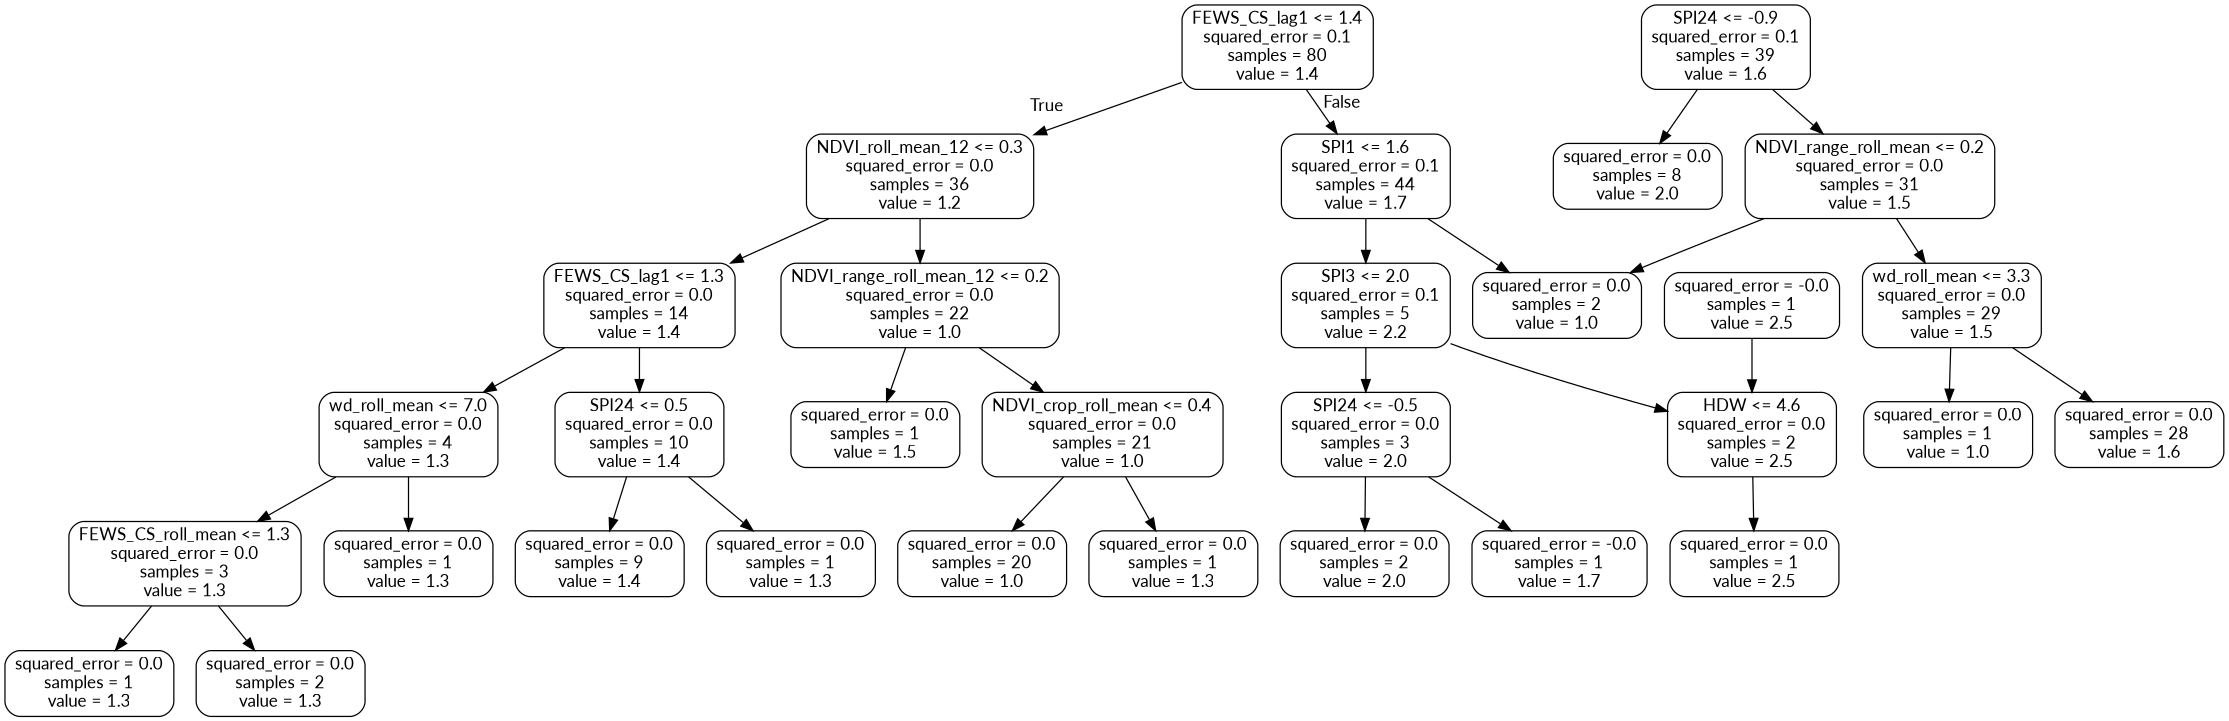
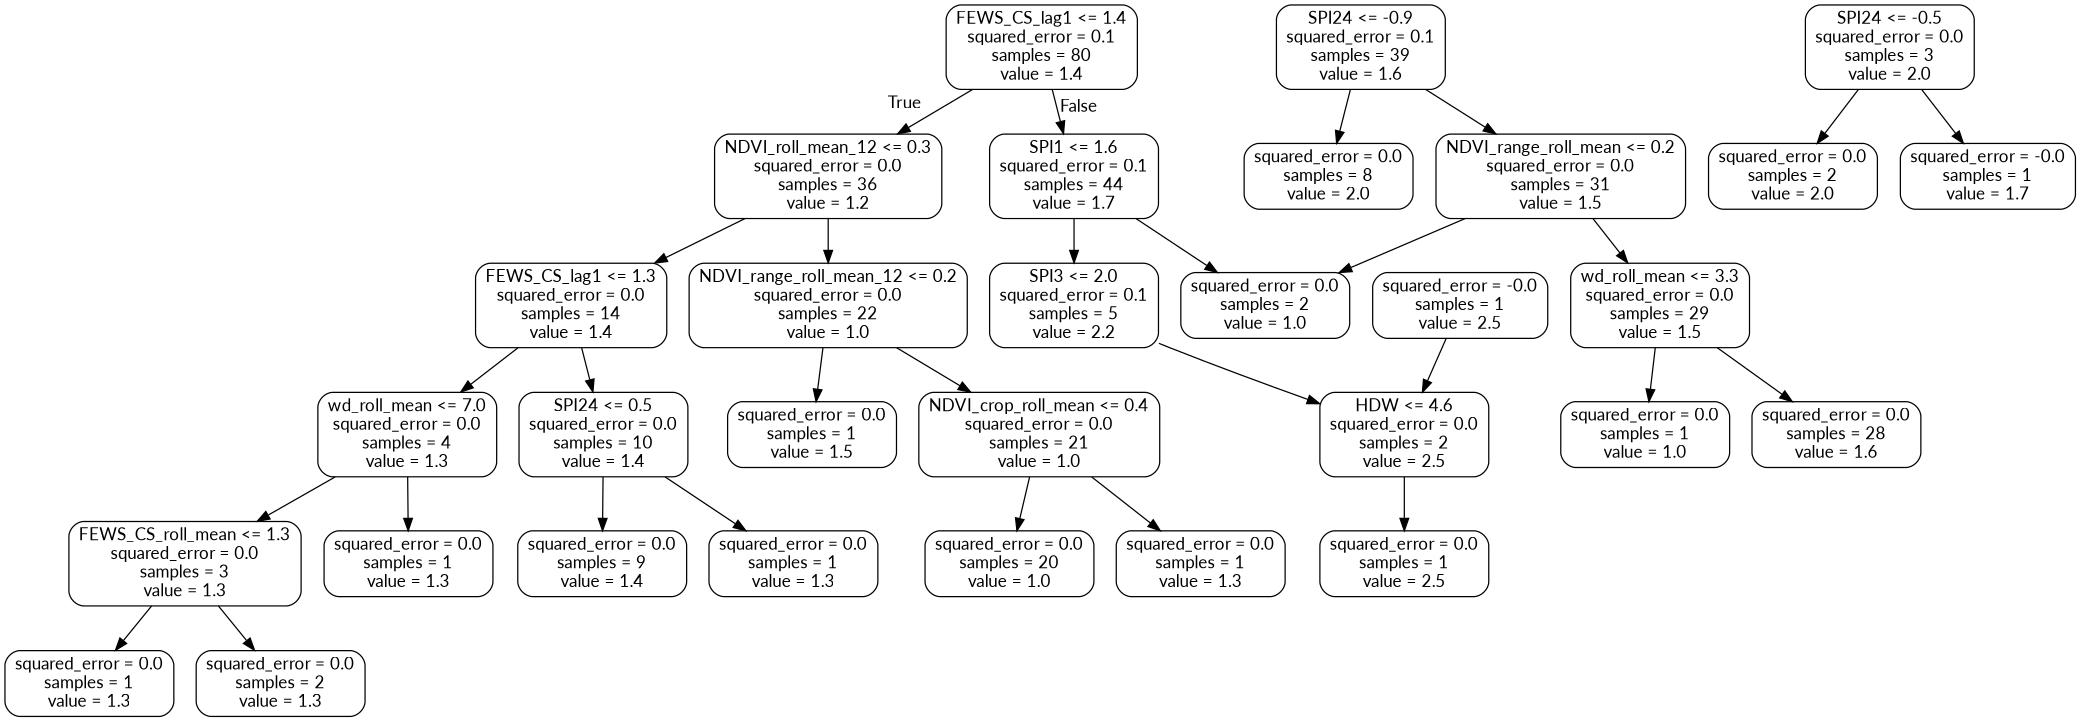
edge "SPI3 <= 2.0 squared_error = 0.1 samples = 5 value = 2.2" -> "SPI24 <= -0.5 squared_error = 0.0 samples = 3 value = 2.0": removed
